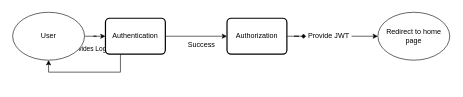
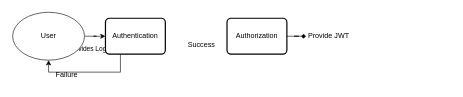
edge "Authentication" -> "Authorization": removed
edge "Provide JWT" -> "Redirect to home page": removed
node "Redirect to home page": removed
node "Failure": added
